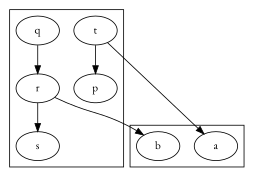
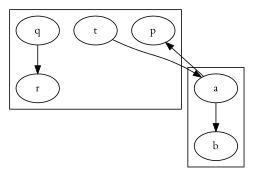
edge "t" -> "p": now "a" -> "p"
edge "r" -> "b": now "a" -> "b"
node "s": removed
